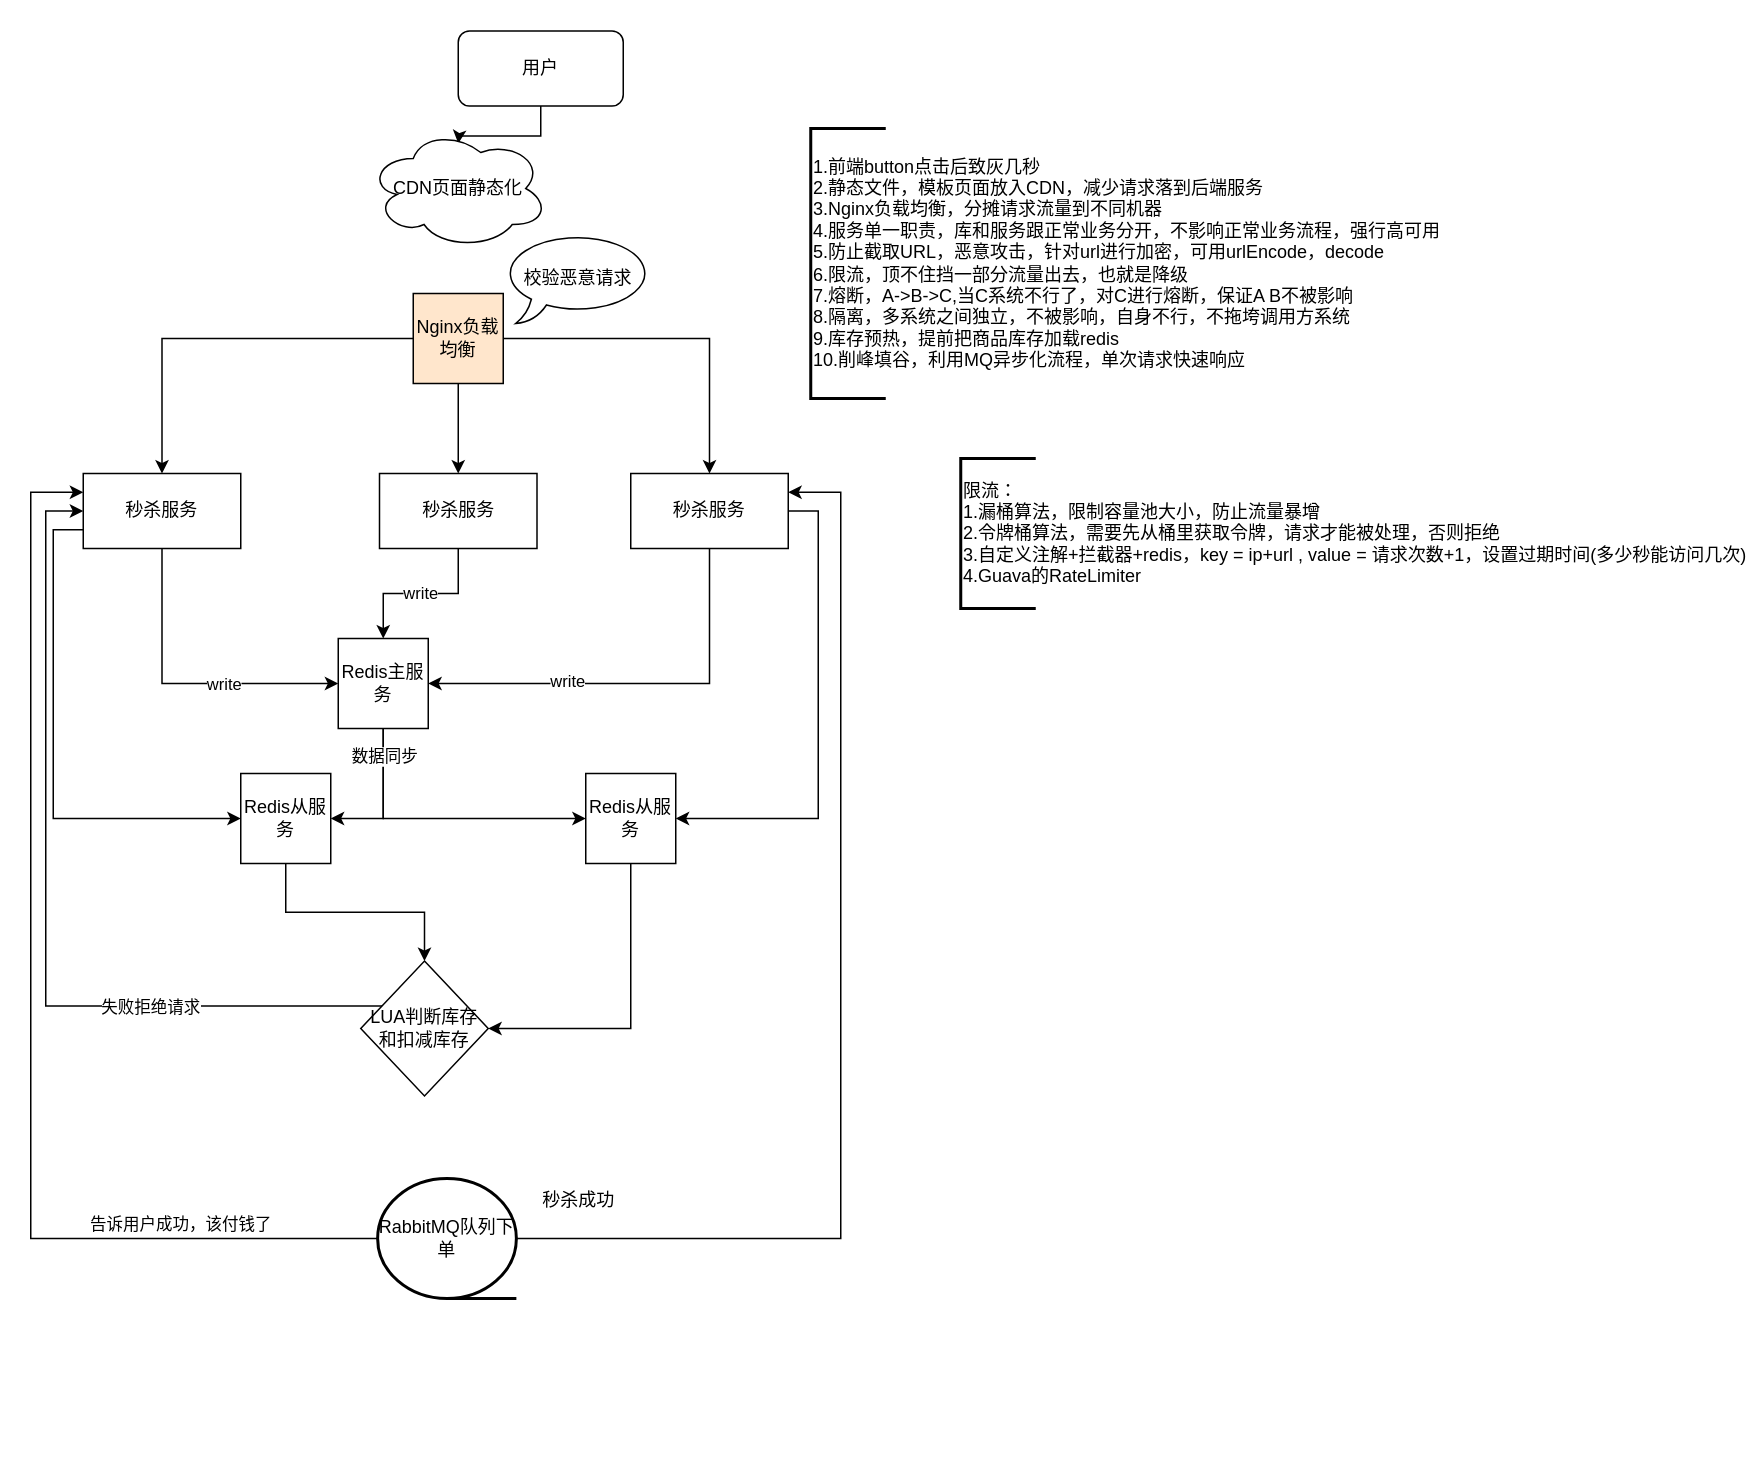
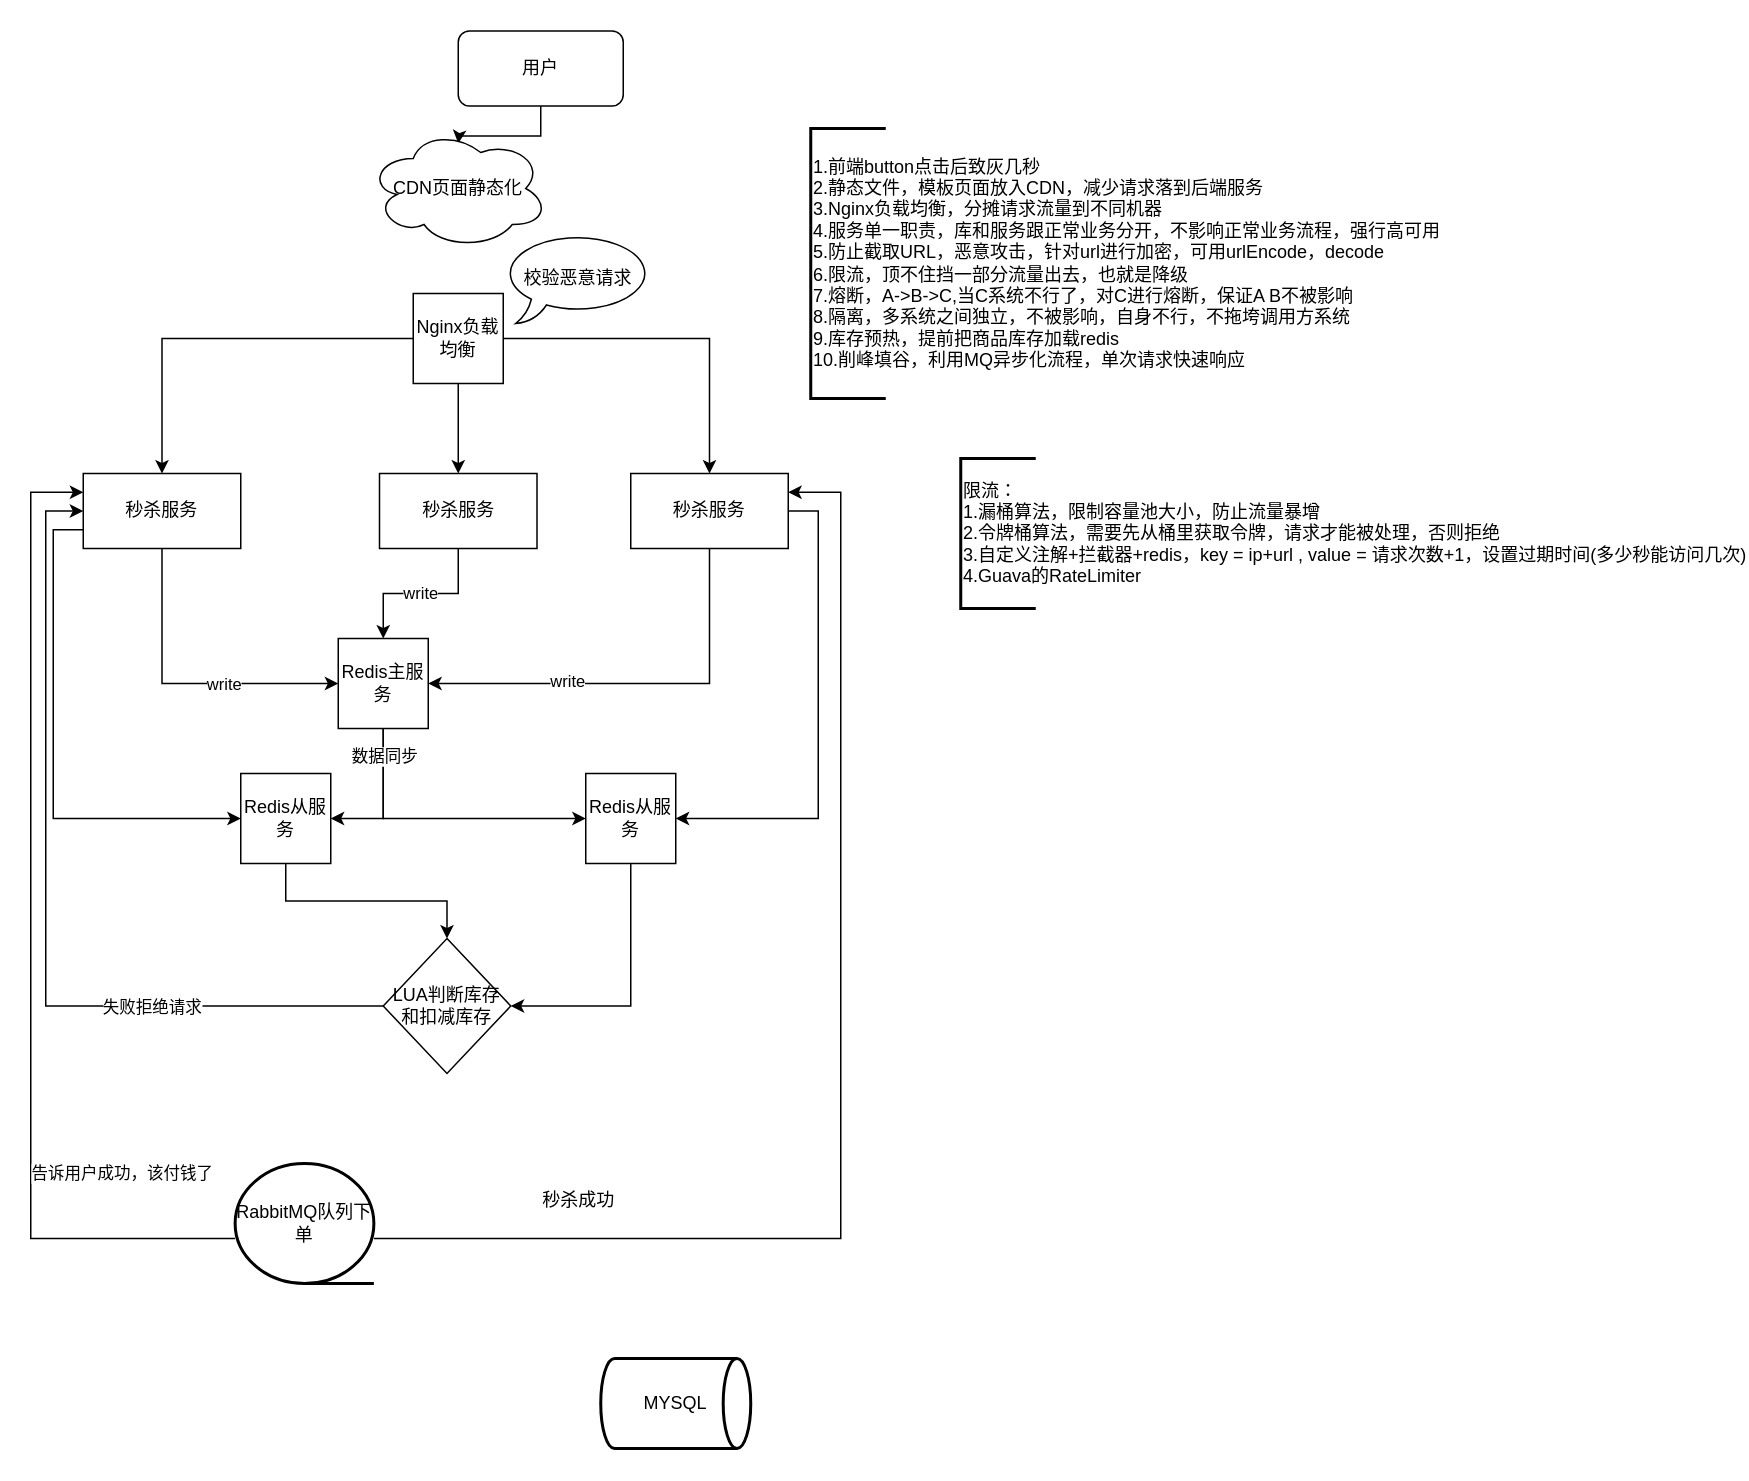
node "Nginx负载均衡": fillcolor #ffe6cc -> #ffffff
node "LUA判断库存和扣减库存": moved (425, 1028) -> (447, 1006)
node "RabbitMQ队列下单": moved (447, 1238) -> (305, 1223)
node "MYSQL": added
